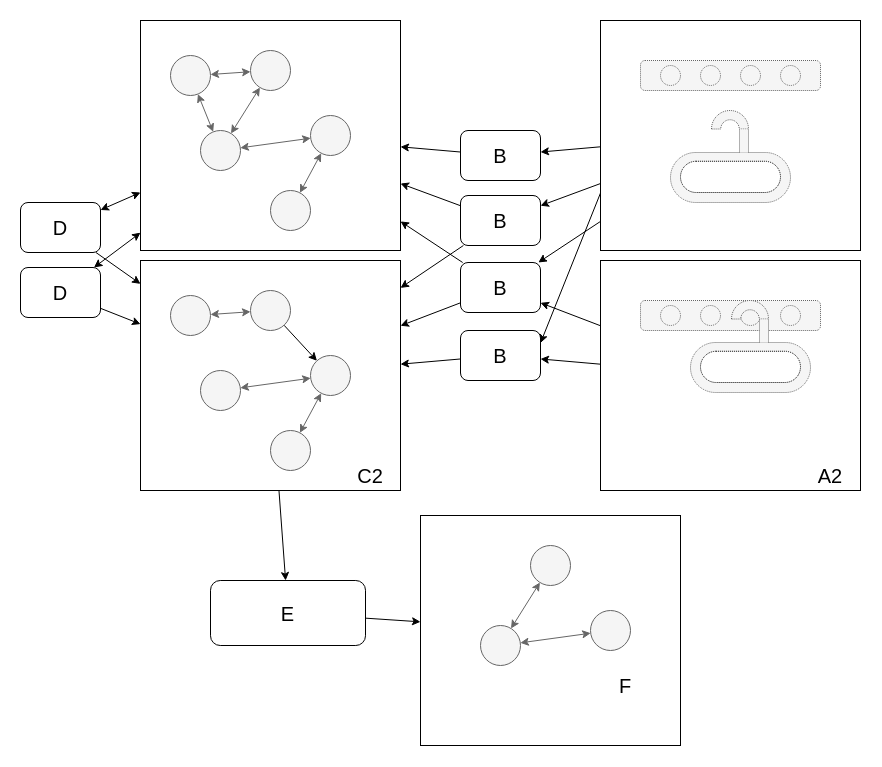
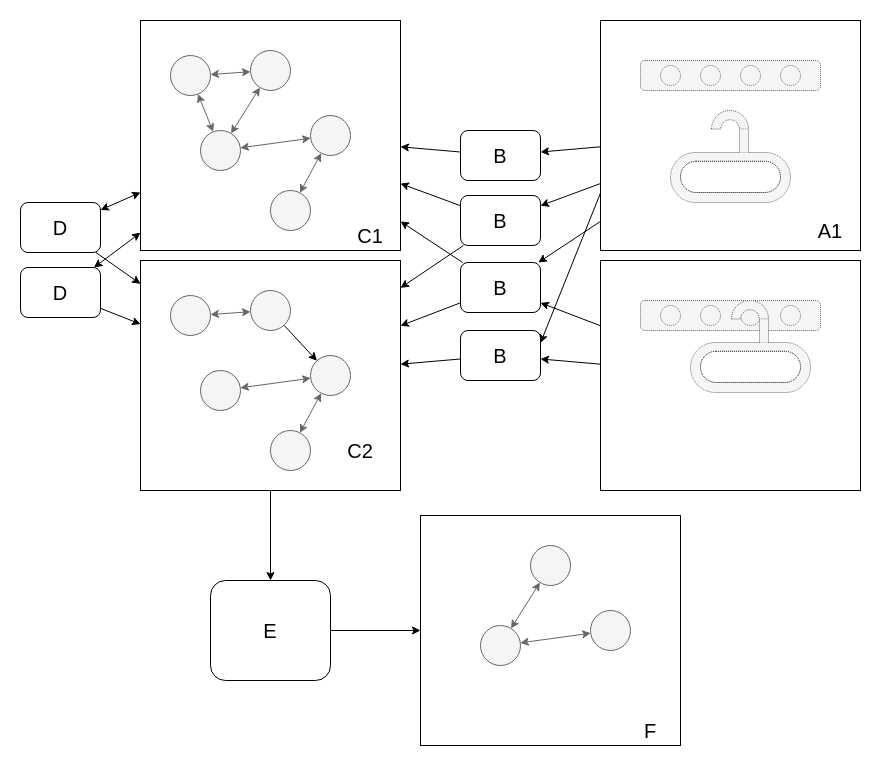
node "A1": added
node "C1": added
node "C2": moved (371, 476) -> (361, 451)
node "A2": removed
node "E": size 155x65 -> 120x100
node "F": moved (626, 686) -> (651, 731)
